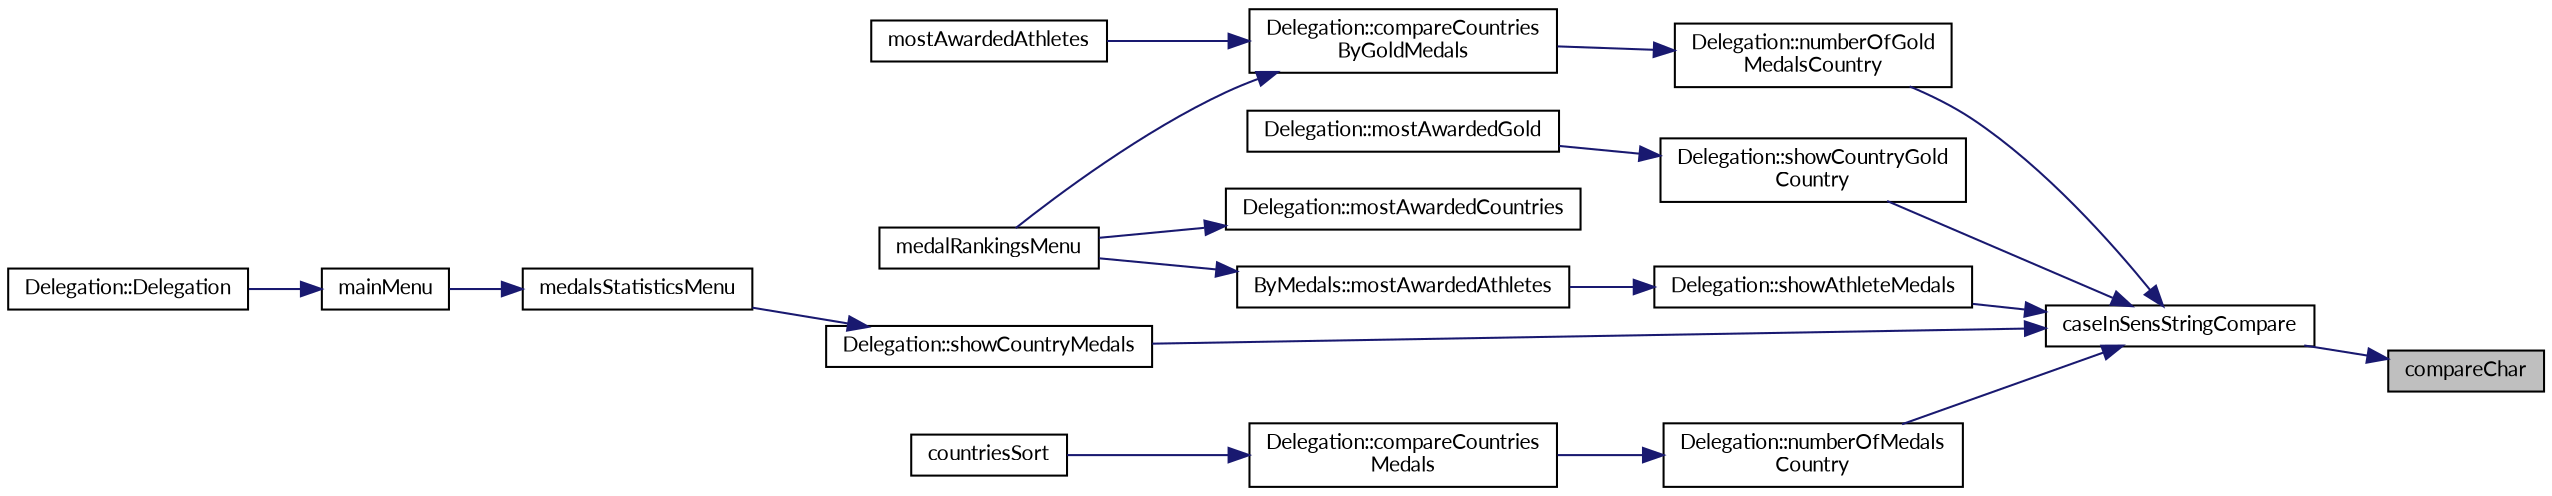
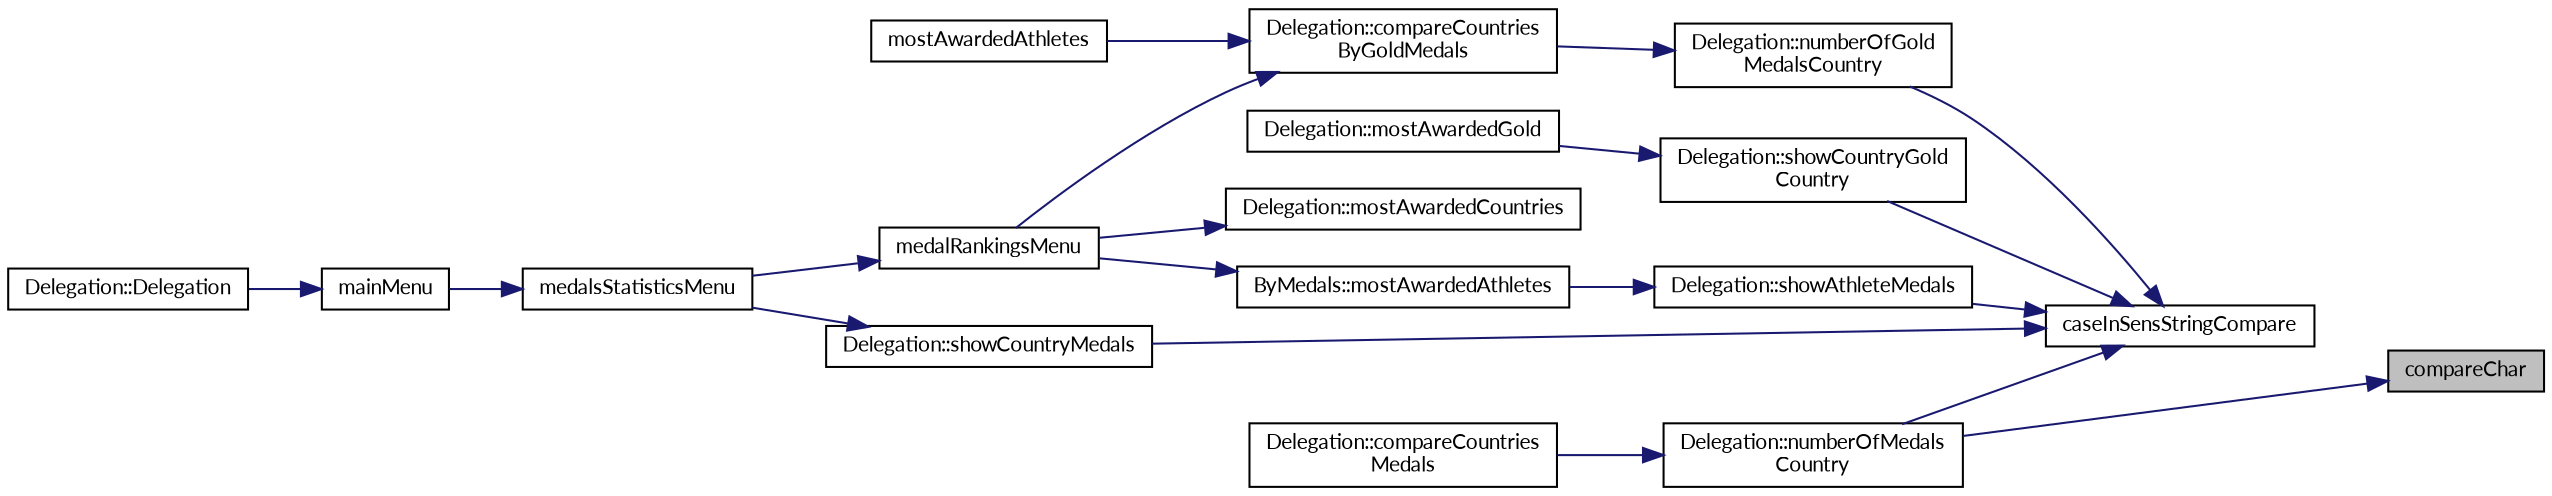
edge "medalsStatisticsMenu" -> "medalRankingsMenu": added
edge "caseInSensStringCompare" -> "compareChar": now "Delegation::numberOfMedals Country" -> "compareChar"
node "countriesSort": removed
